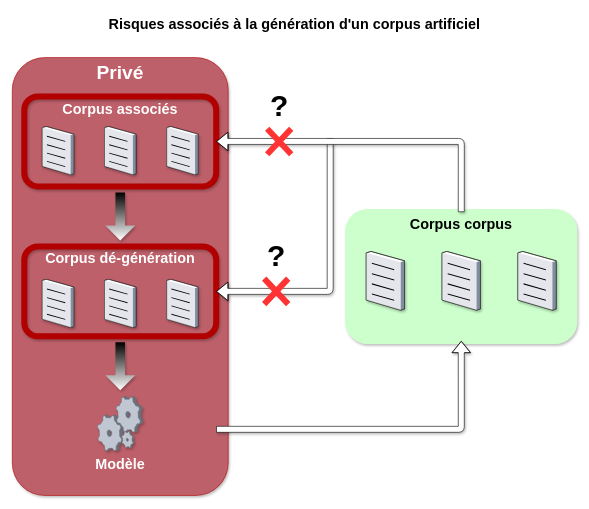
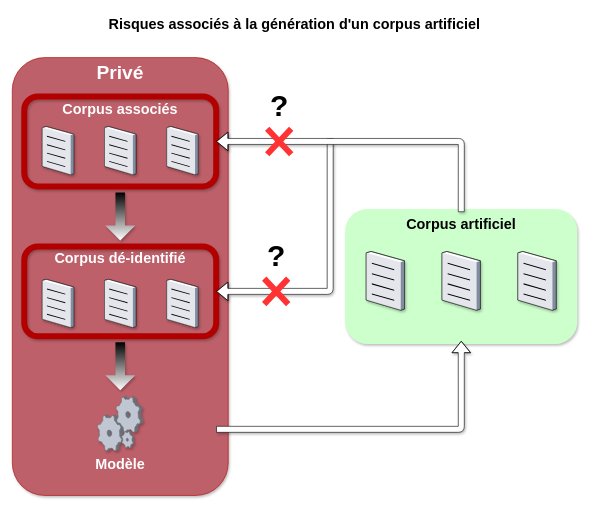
node "Corpus corpus": label "Corpus corpus" -> "Corpus artificiel"
node "Corpus dé-génération": label "Corpus dé-génération" -> "Corpus dé-identifié"
